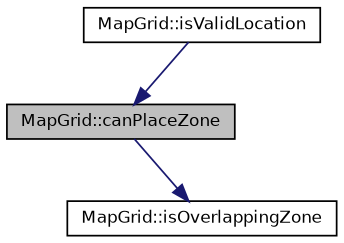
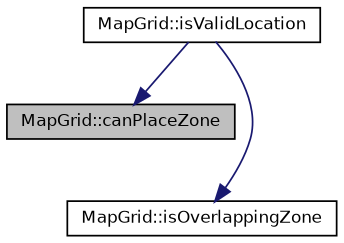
edge "MapGrid::canPlaceZone" -> "MapGrid::isOverlappingZone": now "MapGrid::isValidLocation" -> "MapGrid::isOverlappingZone"
